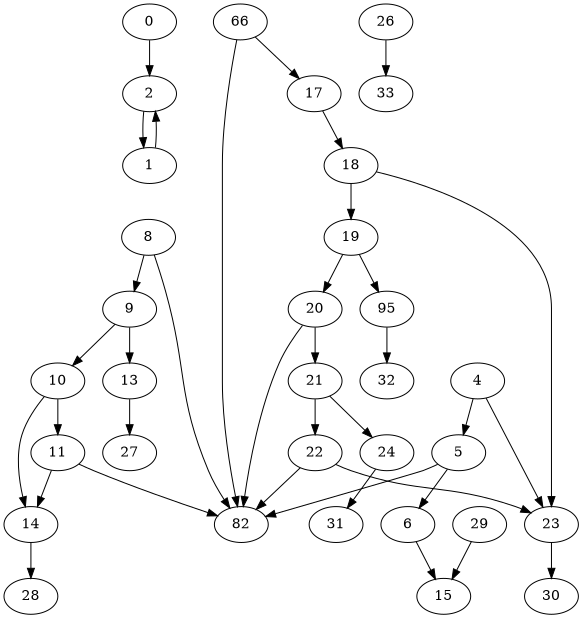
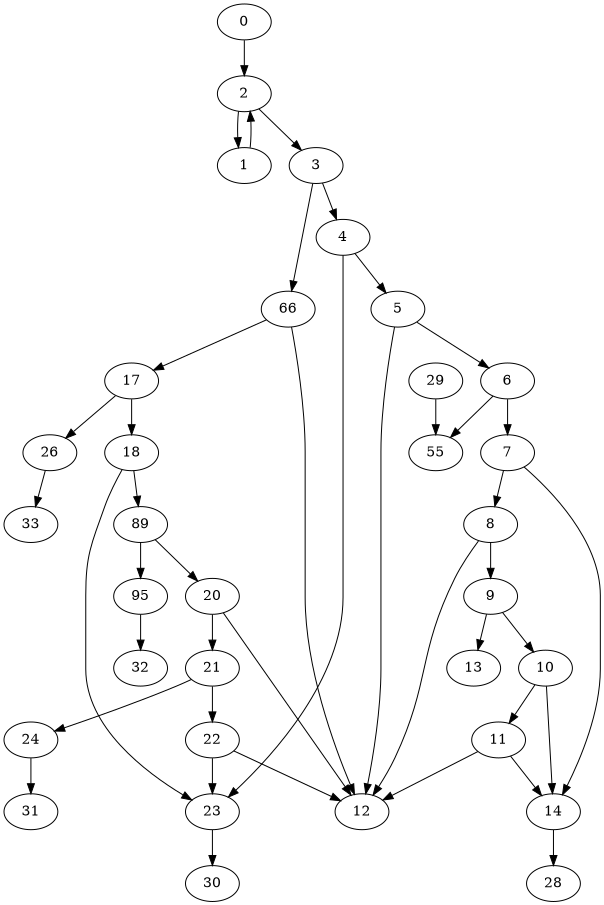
node "3": added
node "19": label "19" -> "89"
edge "17" -> "26": added
node "27": removed
node "7": added
node "82": label "82" -> "12"
node "15": label "15" -> "55"
